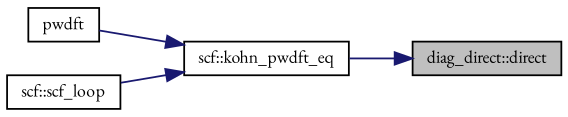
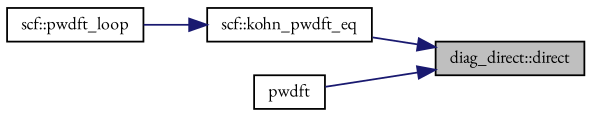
edge "pwdft" -> "scf::kohn_pwdft_eq": now "pwdft" -> "diag_direct::direct"
node "scf::scf_loop": label "scf::scf_loop" -> "scf::pwdft_loop"
